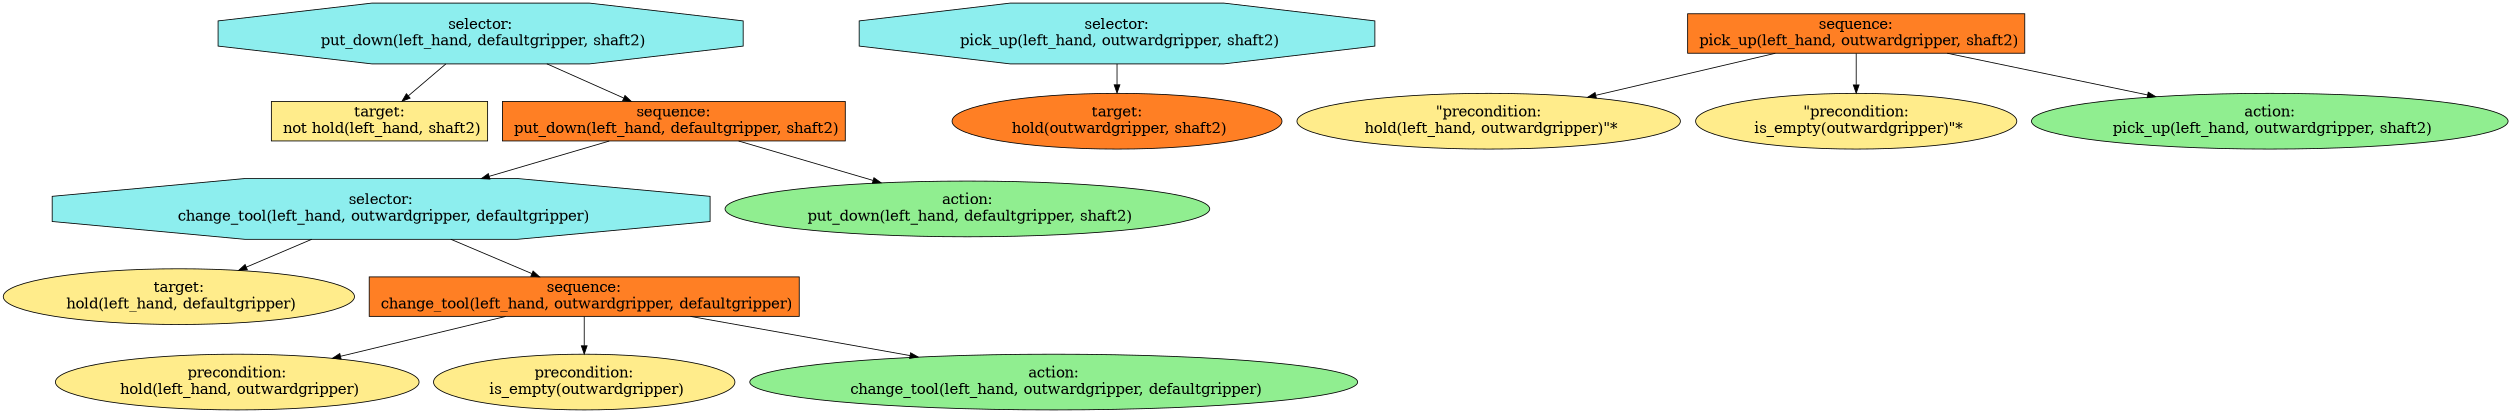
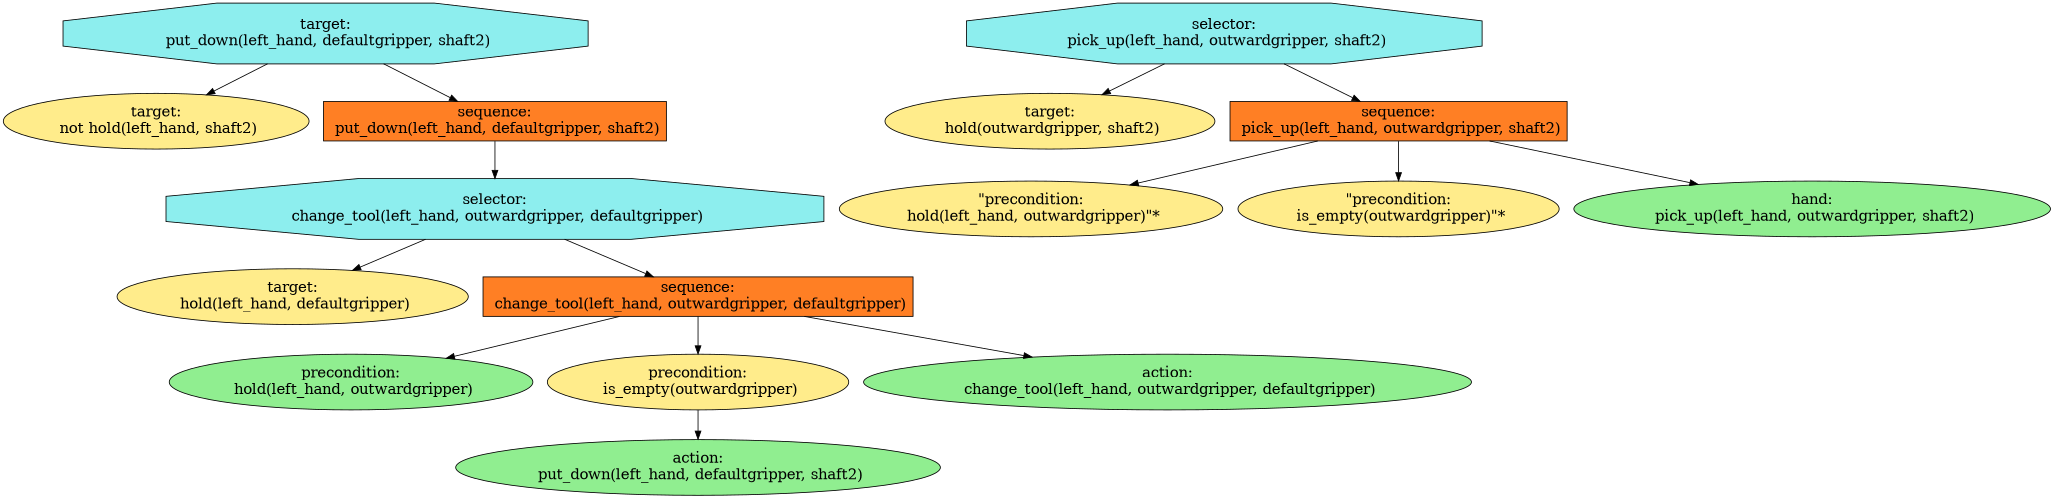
node "selector: put_down(left_hand, defaultgripper, shaft2)": label "selector: put_down(left_hand, defaultgripper, shaft2)" -> "target: put_down(left_hand, defaultgripper, shaft2)"
edge "selector: pick_up(left_hand, outwardgripper, shaft2)" -> "sequence: pick_up(left_hand, outwardgripper, shaft2)": added
node "target: not hold(left_hand, shaft2)": shape box -> ellipse
node "target: hold(outwardgripper, shaft2)": fillcolor chocolate1 -> lightgoldenrod1
node "action: pick_up(left_hand, outwardgripper, shaft2)": label "action: pick_up(left_hand, outwardgripper, shaft2)" -> "hand: pick_up(left_hand, outwardgripper, shaft2)"
edge "sequence: put_down(left_hand, defaultgripper, shaft2)" -> "action: put_down(left_hand, defaultgripper, shaft2)": now "precondition: is_empty(outwardgripper)" -> "action: put_down(left_hand, defaultgripper, shaft2)"
node "precondition: hold(left_hand, outwardgripper)": fillcolor lightgoldenrod1 -> lightgreen
